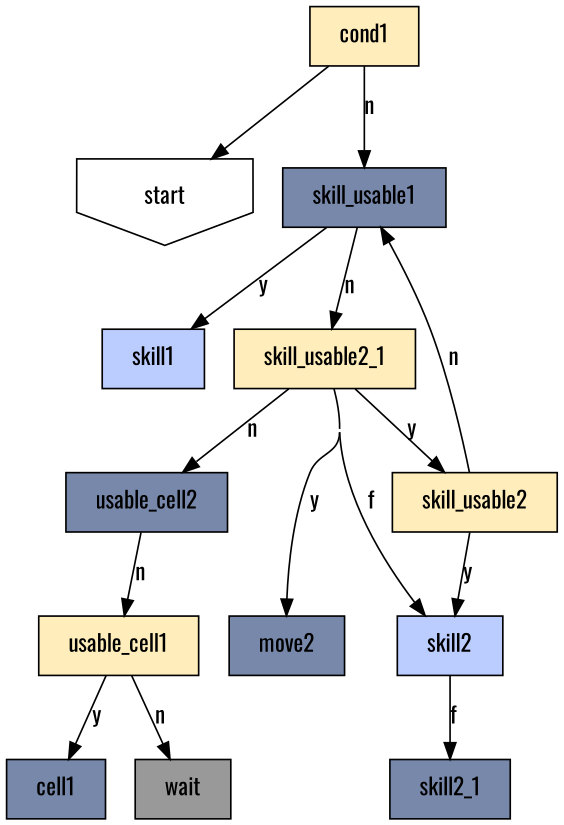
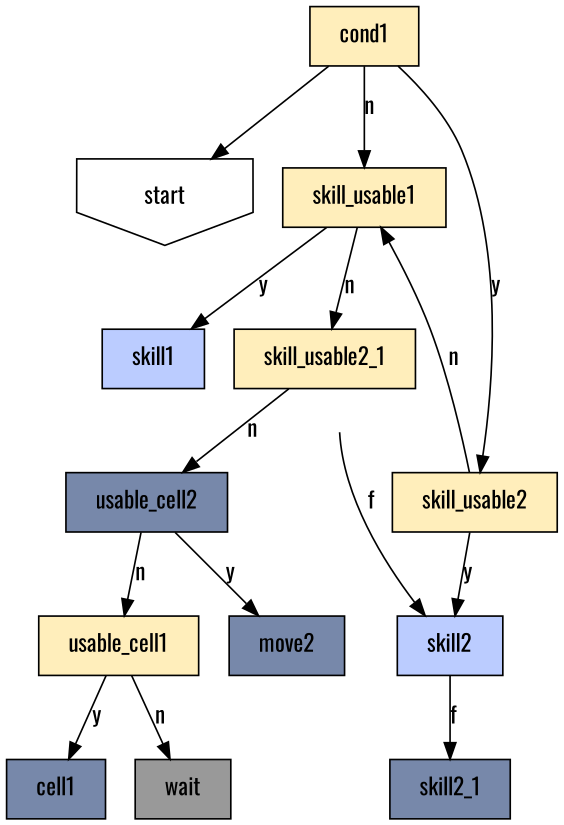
node "skill_usable1": fillcolor #7788aa -> #ffeebb
edge "skill_usable2_1" -> "move2": now "usable_cell2" -> "move2"
edge "skill_usable2_1" -> "skill_usable2": now "cond1" -> "skill_usable2"
